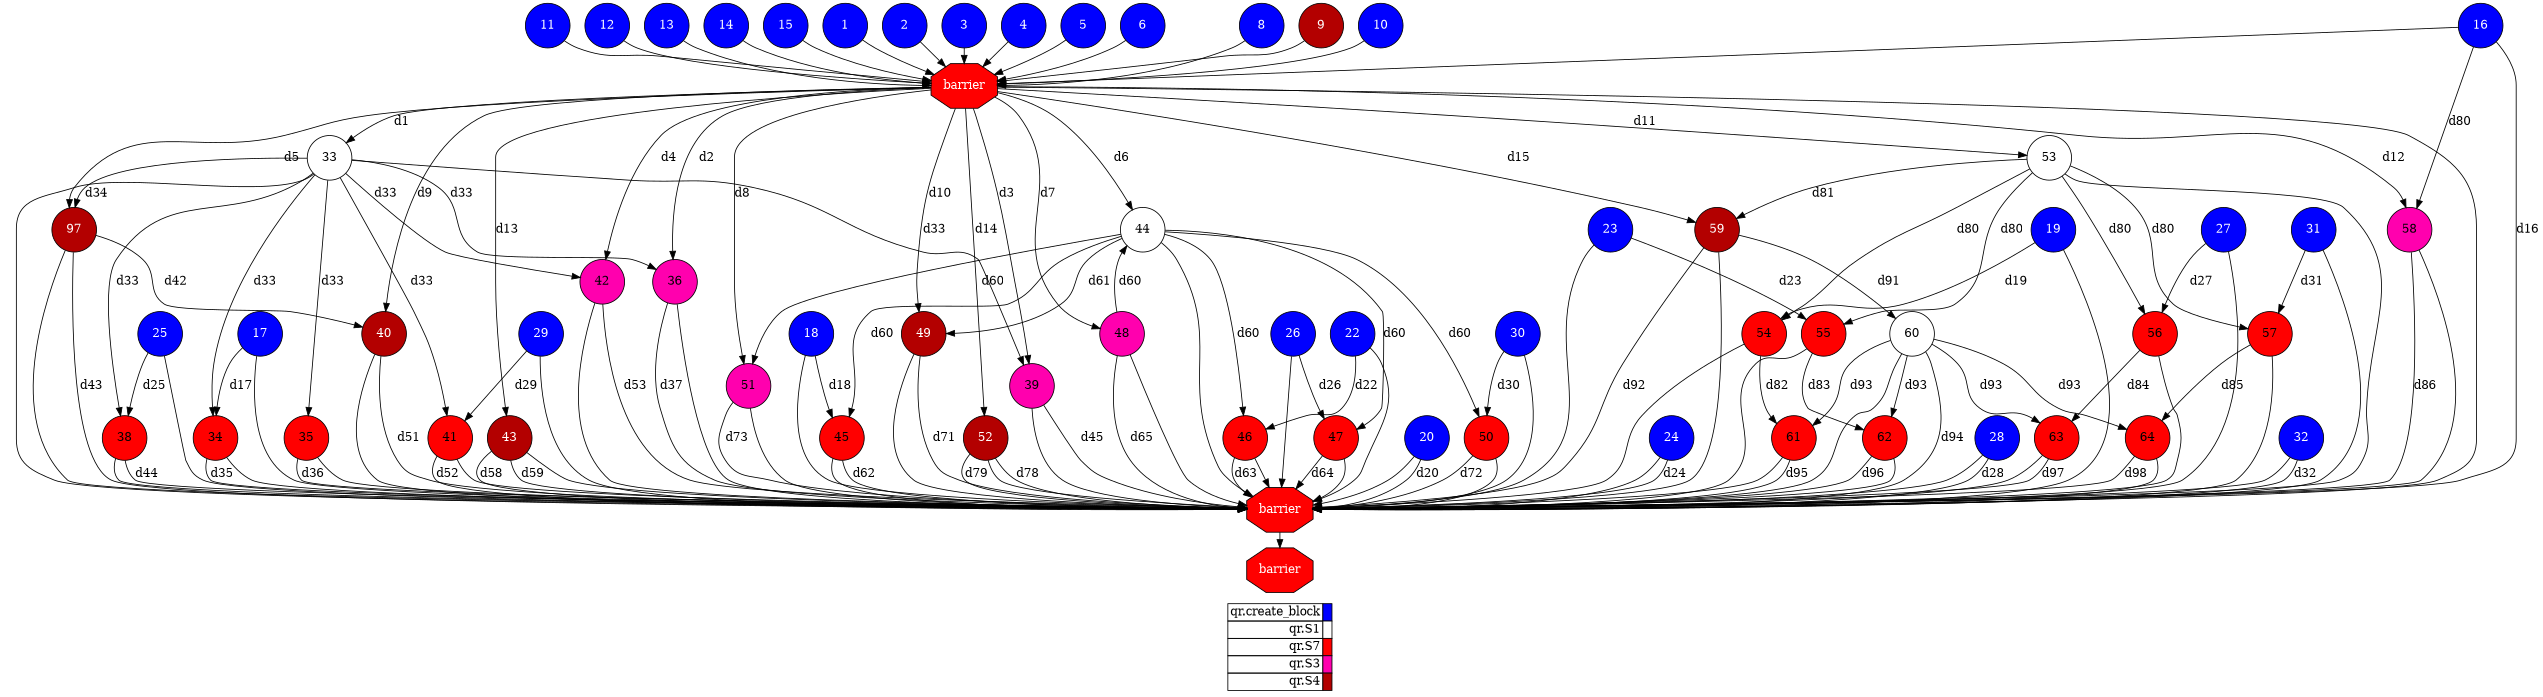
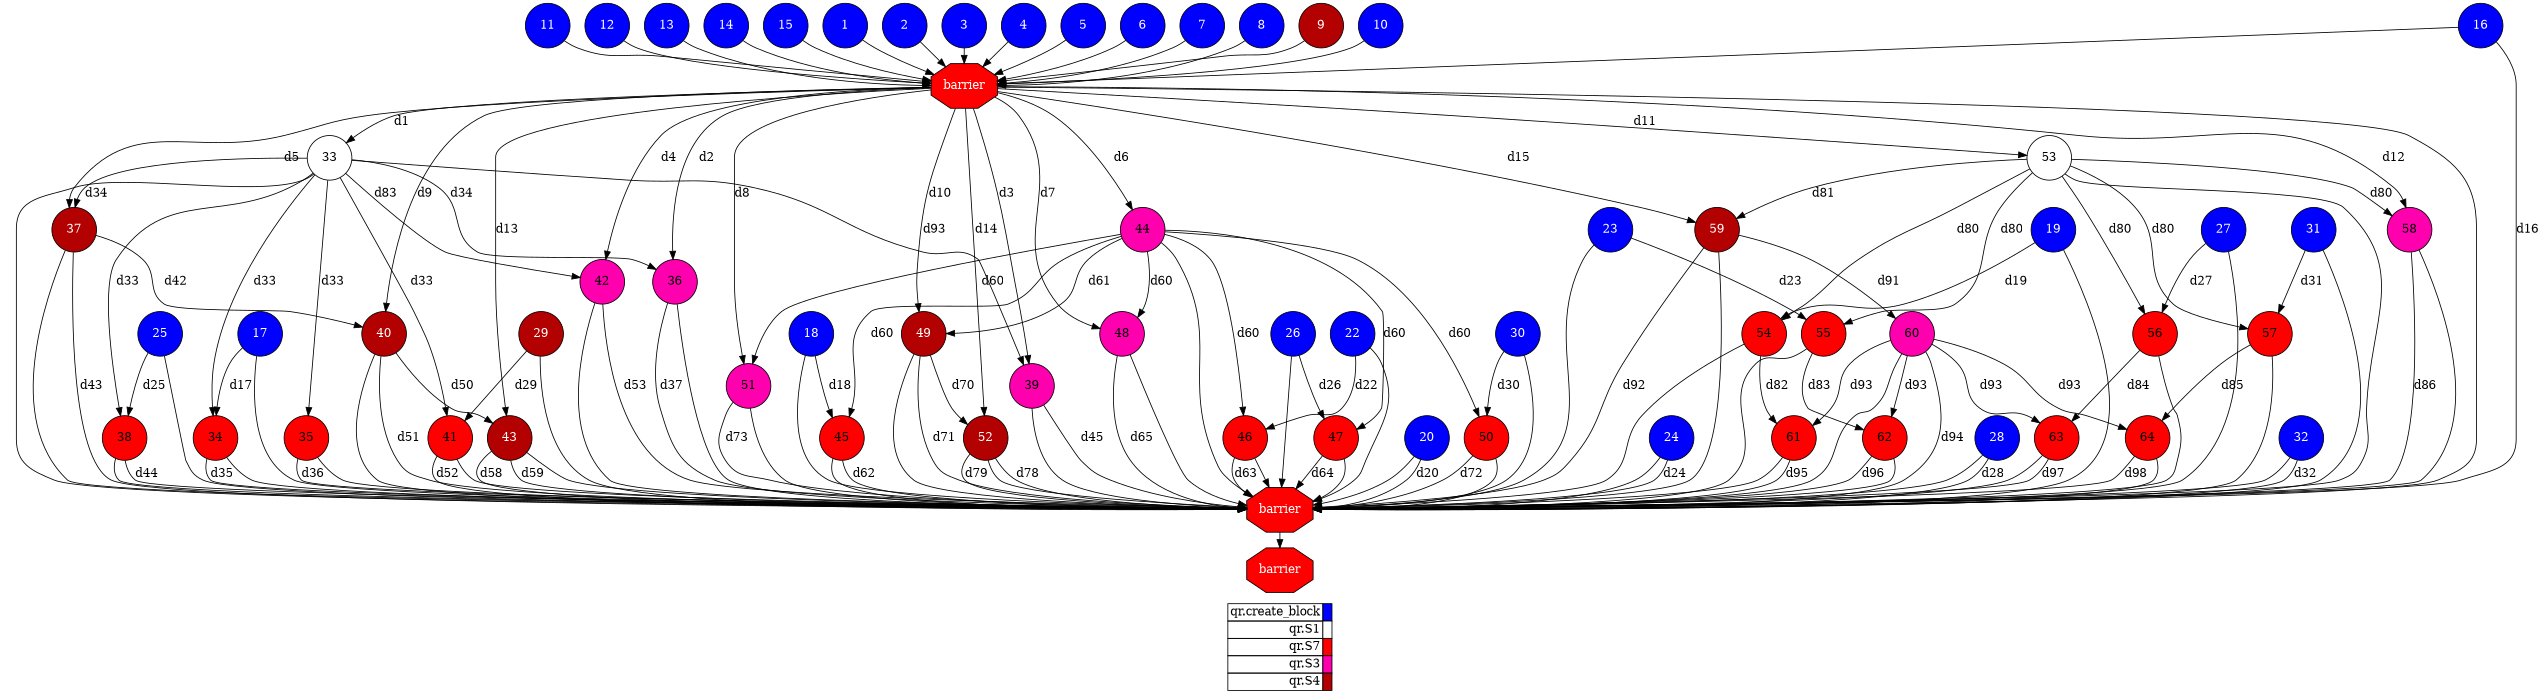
node "7": added
edge "16" -> "58": now "53" -> "58"
edge "33" -> "42": label "d33" -> "d83"
edge "33" -> "36": label "d33" -> "d34"
node "97": label "97" -> "37"
edge "33" -> "39": label "d33" -> "d93"
node "44": fillcolor #ffffff -> #ff00ae
edge "48" -> "44": reversed
node "29": fillcolor #0000ff -> #b30000
node "60": fillcolor #ffffff -> #ff00ae
edge "49" -> "52": added, label "d70"
edge "40" -> "43": added, label "d50"
